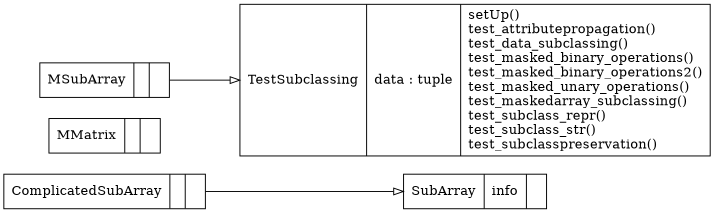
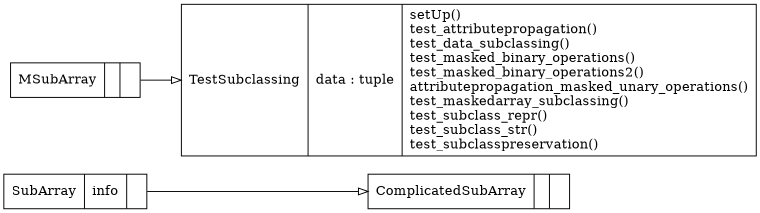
node "TestSubclassing": text "test_masked_unary_operations()" -> "attributepropagation_masked_unary_operations()"
node "MMatrix": removed
edge "ComplicatedSubArray" -> "SubArray": reversed
